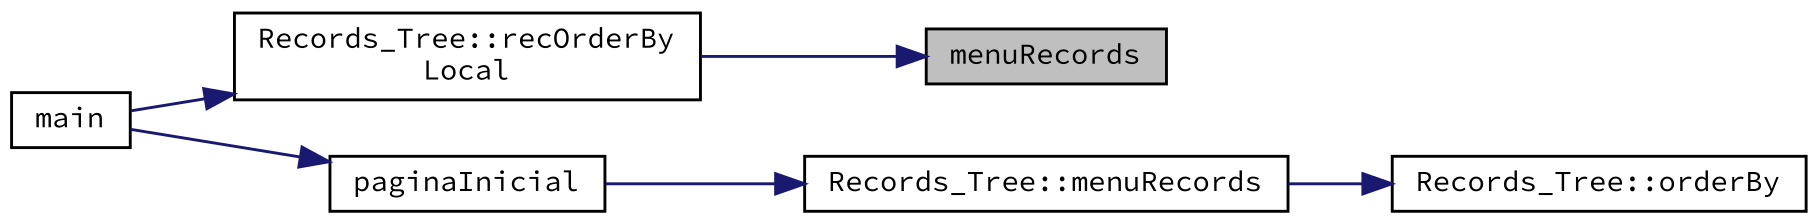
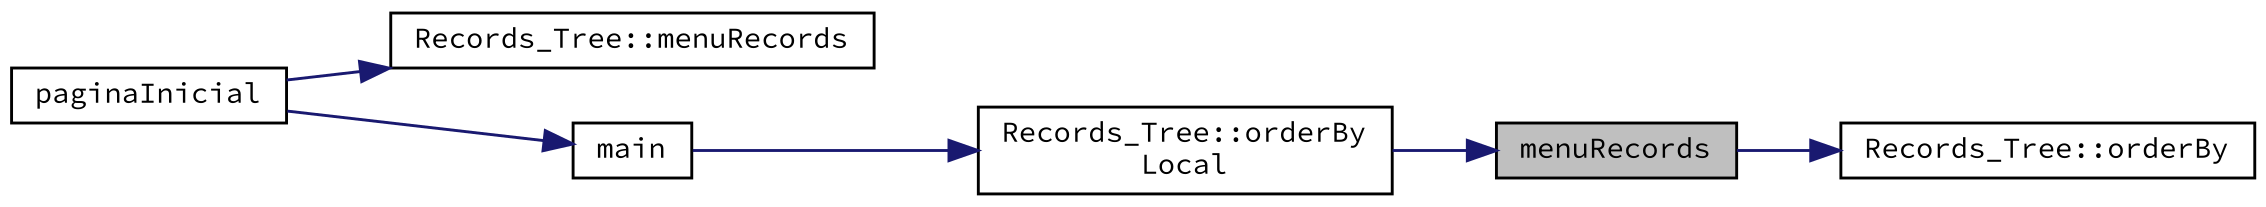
node "Records_Tree::recOrderBy Local": label "Records_Tree::recOrderBy Local" -> "Records_Tree::orderBy Local"
edge "main" -> "paginaInicial": reversed
edge "Records_Tree::menuRecords" -> "Records_Tree::orderBy": now "menuRecords" -> "Records_Tree::orderBy"
